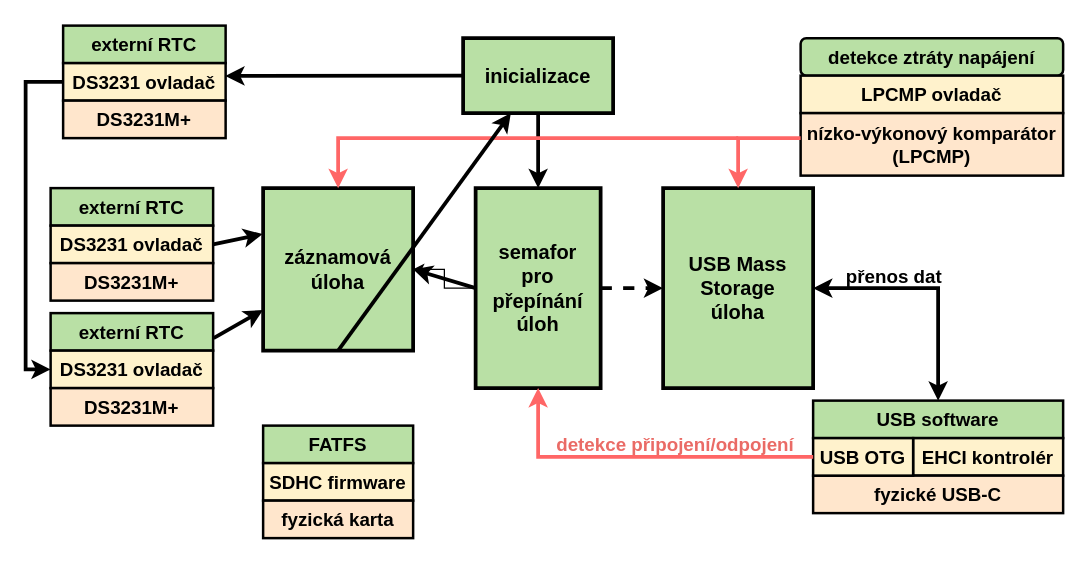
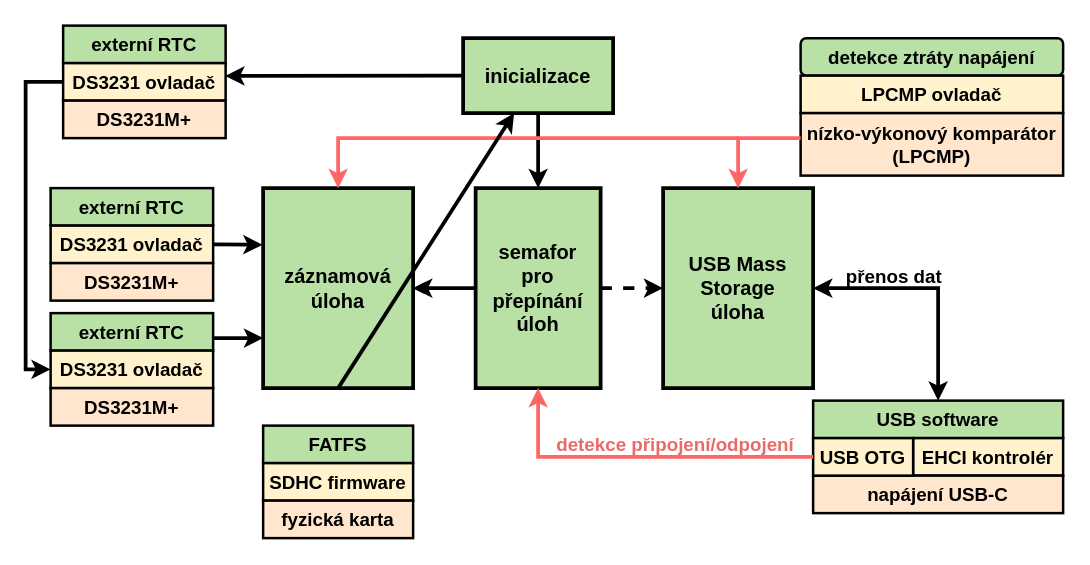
node "záznamová úloha": size 150x163 -> 150x200
node "fyzické USB-C": label "fyzické USB-C" -> "napájení USB-C"
